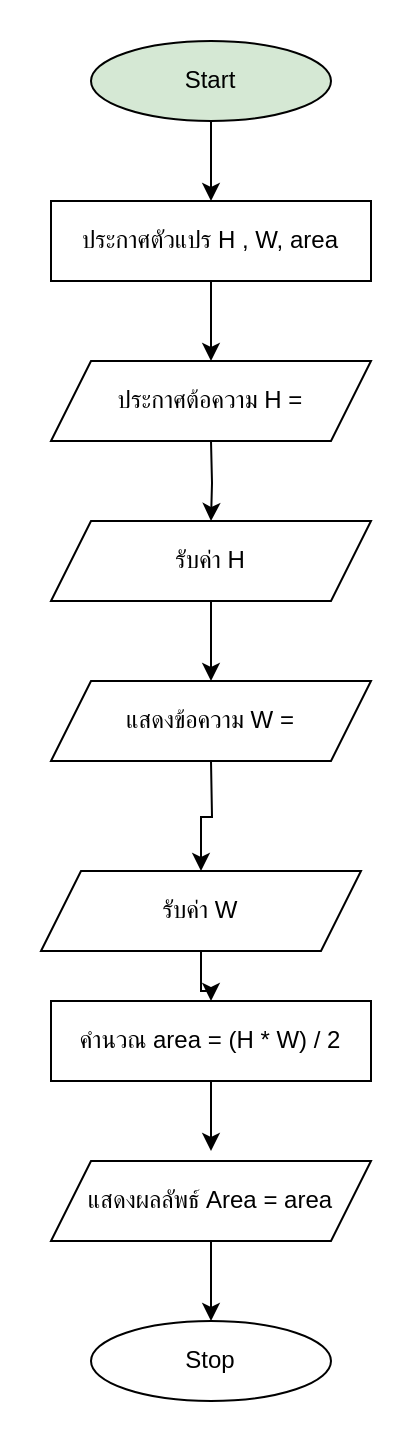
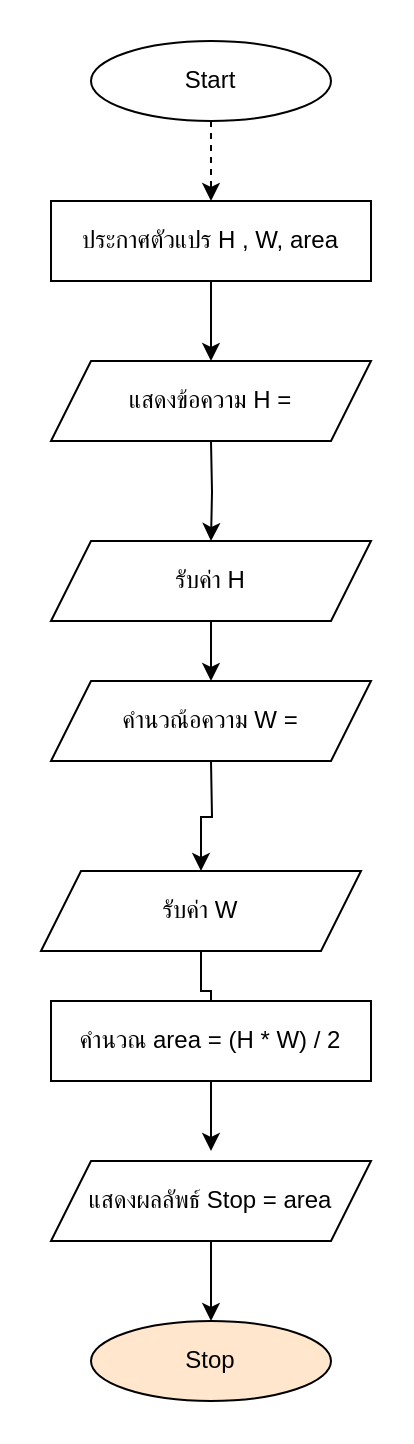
node "Start": fillcolor #d5e8d4 -> #ffffff
edge "Start" -> "ประกาศตัวแปร H , W, area": style solid -> dashed
node "ประกาศต้อความ H =": label "ประกาศต้อความ H =" -> "แสดงข้อความ H ="
node "รับค่า H": moved (211, 561) -> (211, 581)
node "แสดงข้อความ W =": label "แสดงข้อความ W =" -> "คำนวณ้อความ W ="
edge "รับค่า W" -> "คำนวณ area = (H * W) / 2": arrowhead classic -> none
node "แสดงผลลัพธ์ Area = area": label "แสดงผลลัพธ์ Area = area" -> "แสดงผลลัพธ์ Stop = area"
node "Stop": fillcolor #ffffff -> #ffe6cc
